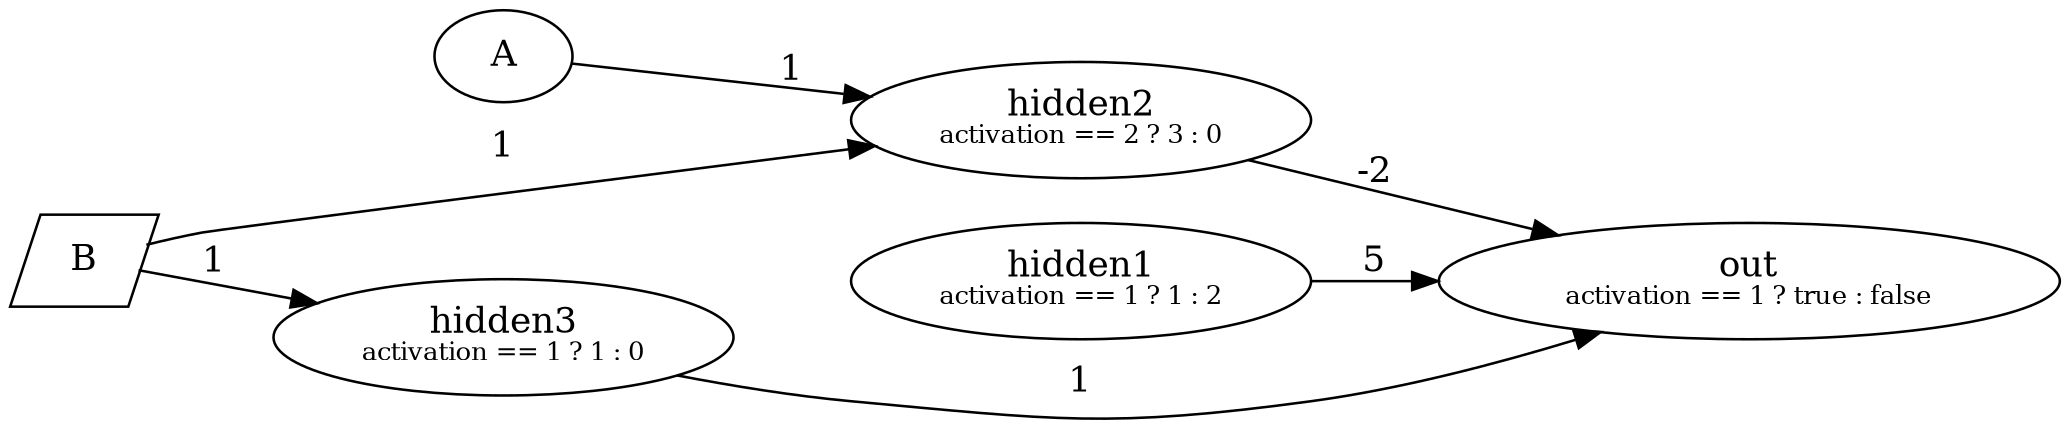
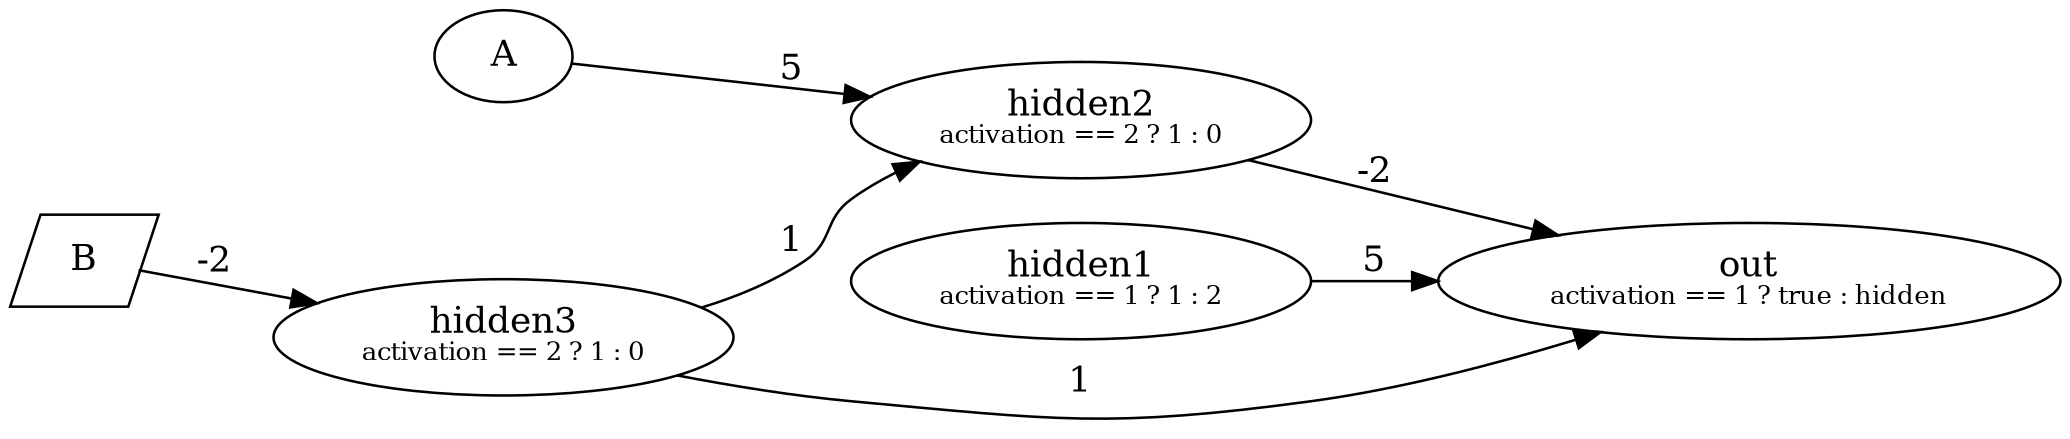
edge "A" -> "hidden2": label "1" -> "5"
node "hidden2": text "activation == 2 ? 3 : 0" -> "activation == 2 ? 1 : 0"
edge "B" -> "hidden2": now "hidden3" -> "hidden2"
edge "B" -> "hidden3": label "1" -> "-2"
node "out": text "activation == 1 ? true : false" -> "activation == 1 ? true : hidden"
node "hidden3": text "activation == 1 ? 1 : 0" -> "activation == 2 ? 1 : 0"
